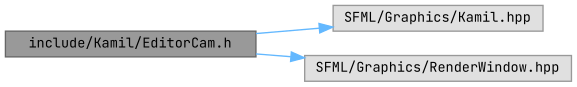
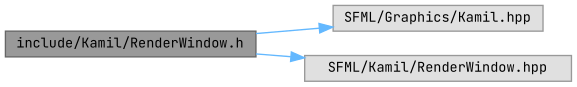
node "include/Kamil/EditorCam.h": label "include/Kamil/EditorCam.h" -> "include/Kamil/RenderWindow.h"
node "SFML/Graphics/RenderWindow.hpp": label "SFML/Graphics/RenderWindow.hpp" -> "SFML/Kamil/RenderWindow.hpp"
